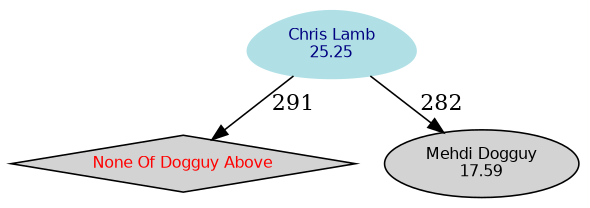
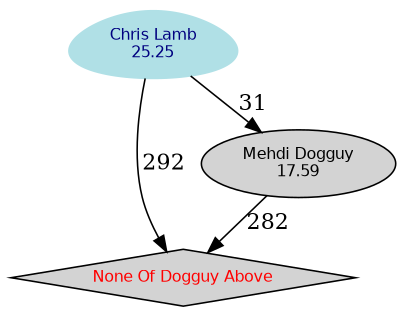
edge "Chris Lamb 25.25" -> "None Of Dogguy Above": label "291" -> "292"
edge "Chris Lamb 25.25" -> "Mehdi Dogguy 17.59": label "282" -> "31"
edge "Mehdi Dogguy 17.59" -> "None Of Dogguy Above": added, label "282"
